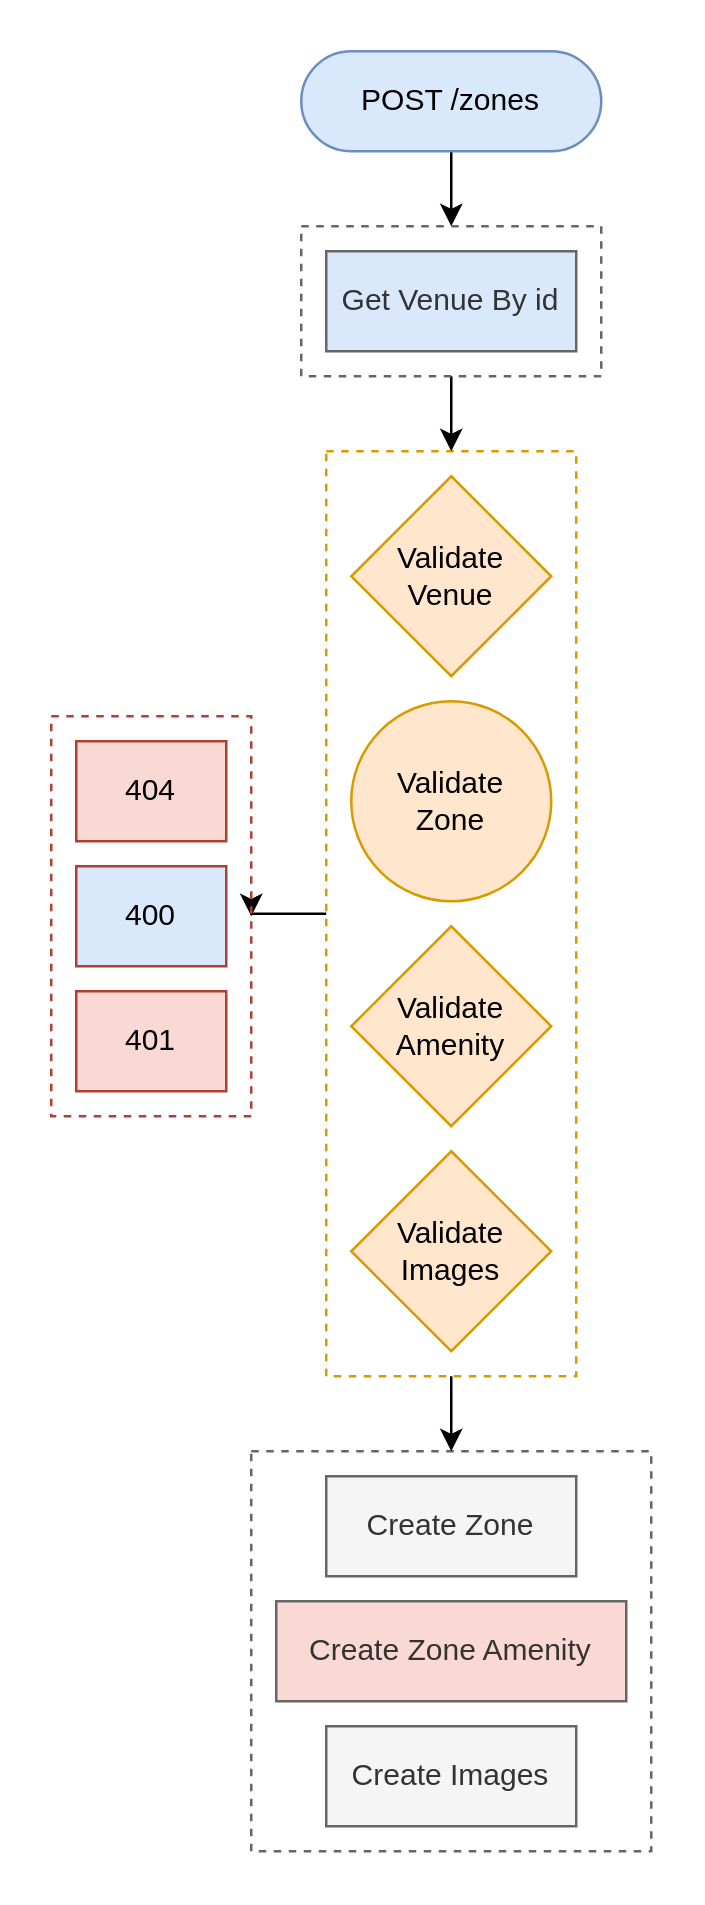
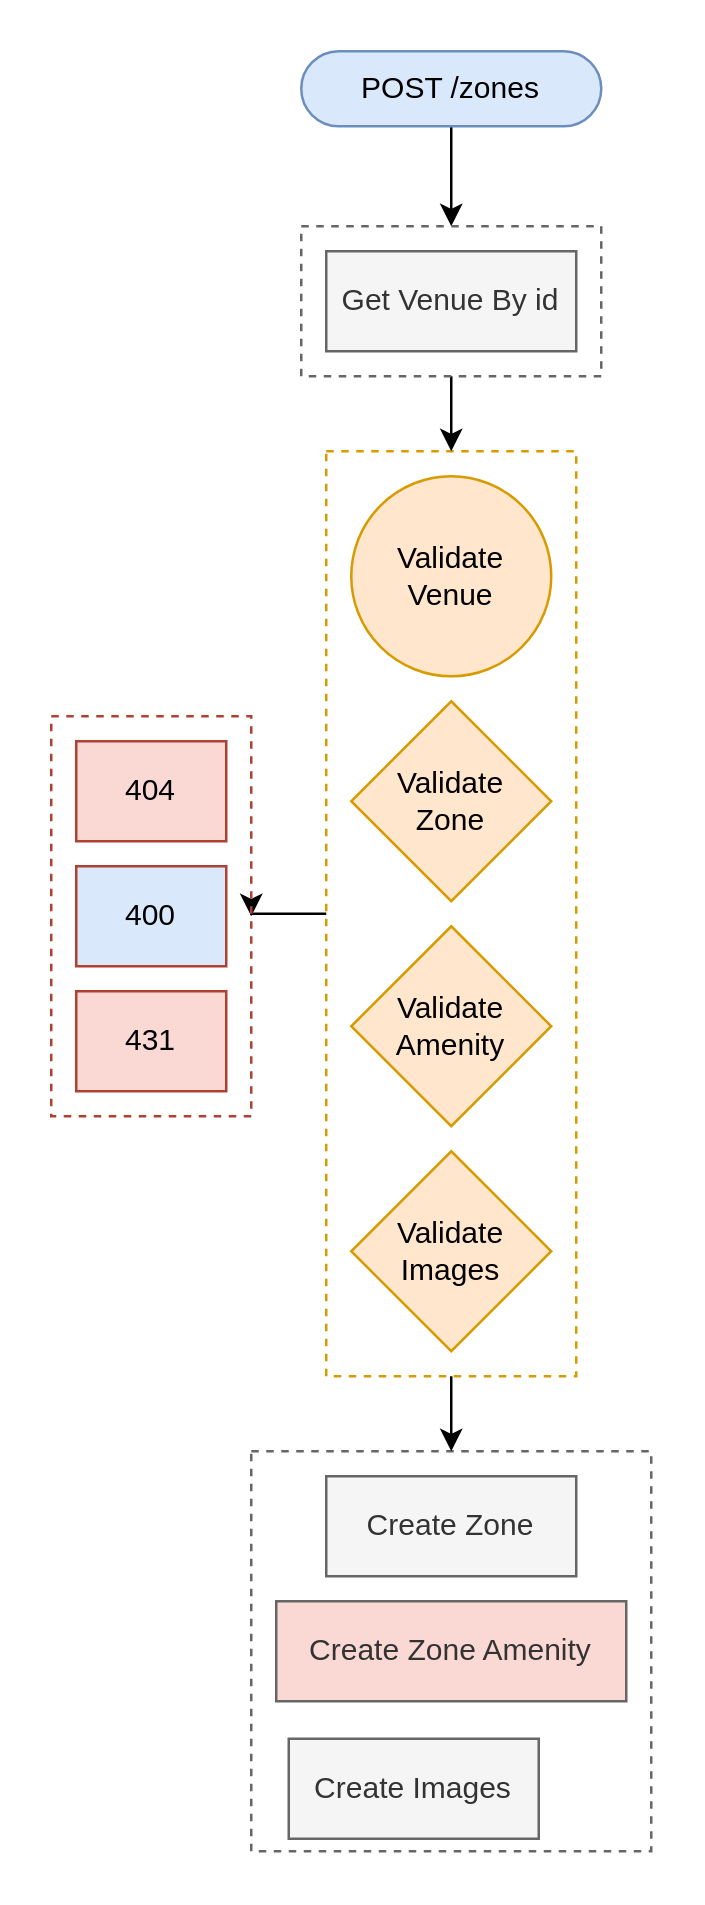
node "POST /zones": size 300x100 -> 300x75
node "Get Venue By id": fillcolor #dae8fc -> #f5f5f5
node "Validate Venue": shape diamond -> ellipse
node "Validate Zone": shape ellipse -> diamond
node "401": label "401" -> "431"
node "Create Images": moved (451, 1776) -> (414, 1789)
